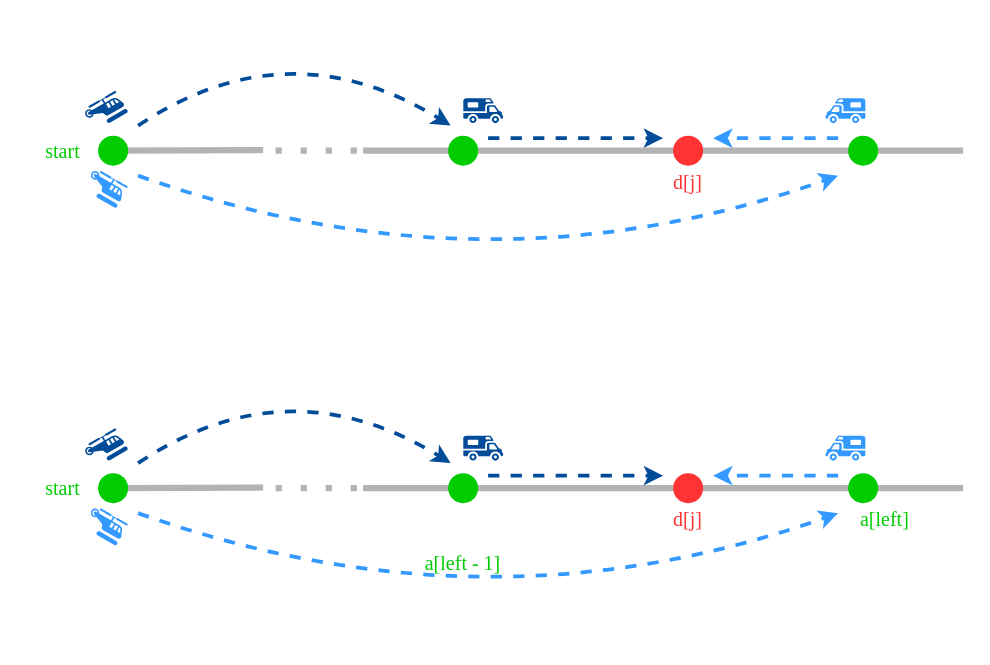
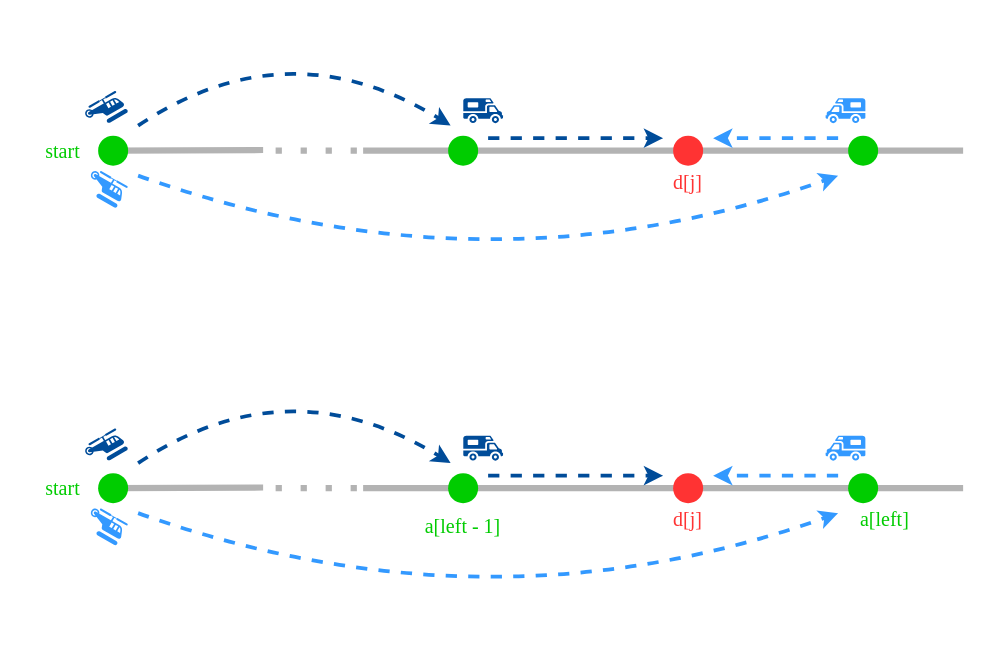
node "a[left - 1]": moved (463, 563) -> (463, 526)
